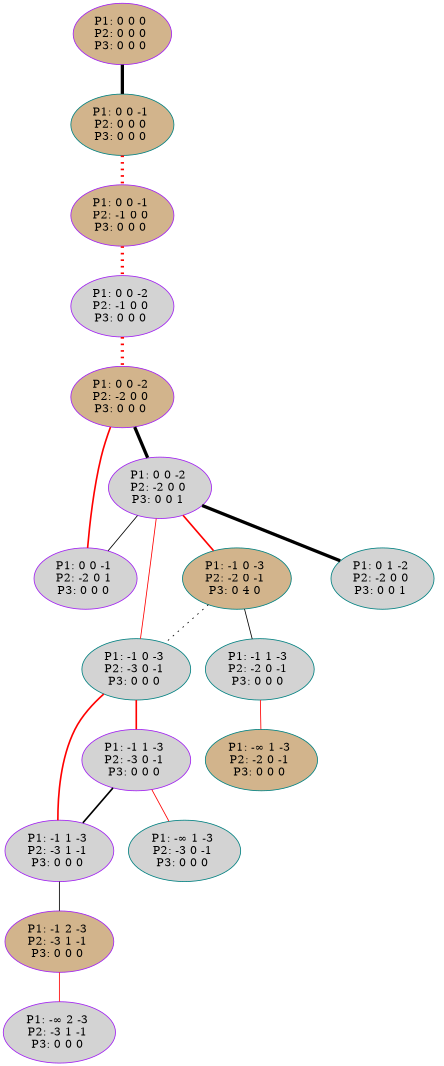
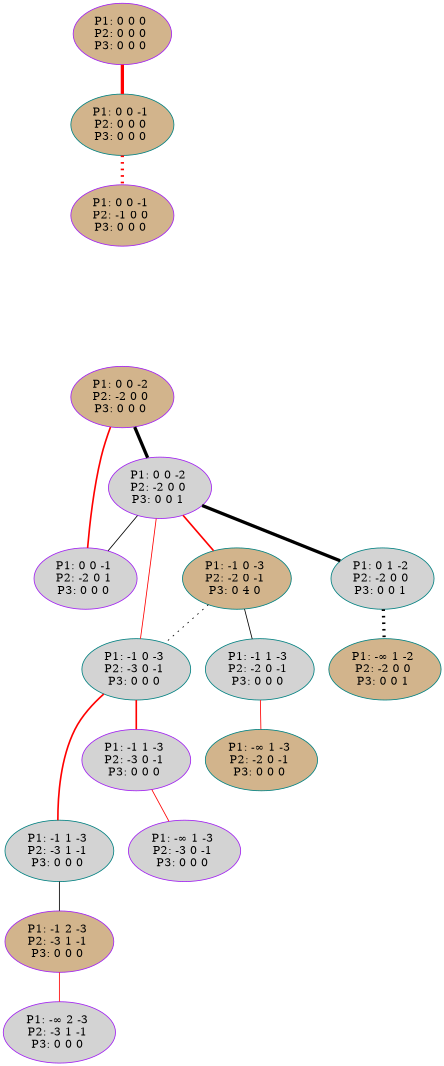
edge "P1: 0 0 0 P2: 0 0 0 P3: 0 0 0" -- "P1: 0 0 -1 P2: 0 0 0 P3: 0 0 0": color black -> red
node "P1: 0 0 -2 P2: -1 0 0 P3: 0 0 0": removed
node "P1: -∞ 1 -2 P2: -2 0 0 P3: 0 0 1": added
edge "P1: -1 1 -3 P2: -3 0 -1 P3: 0 0 0" -- "P1: -1 1 -3 P2: -3 1 -1 P3: 0 0 0": removed
node "P1: -1 1 -3 P2: -3 1 -1 P3: 0 0 0": color purple -> teal
node "P1: -∞ 1 -3 P2: -3 0 -1 P3: 0 0 0": color teal -> purple
